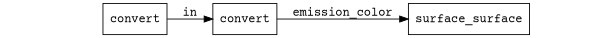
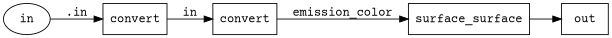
node "in": added
node "out": added
